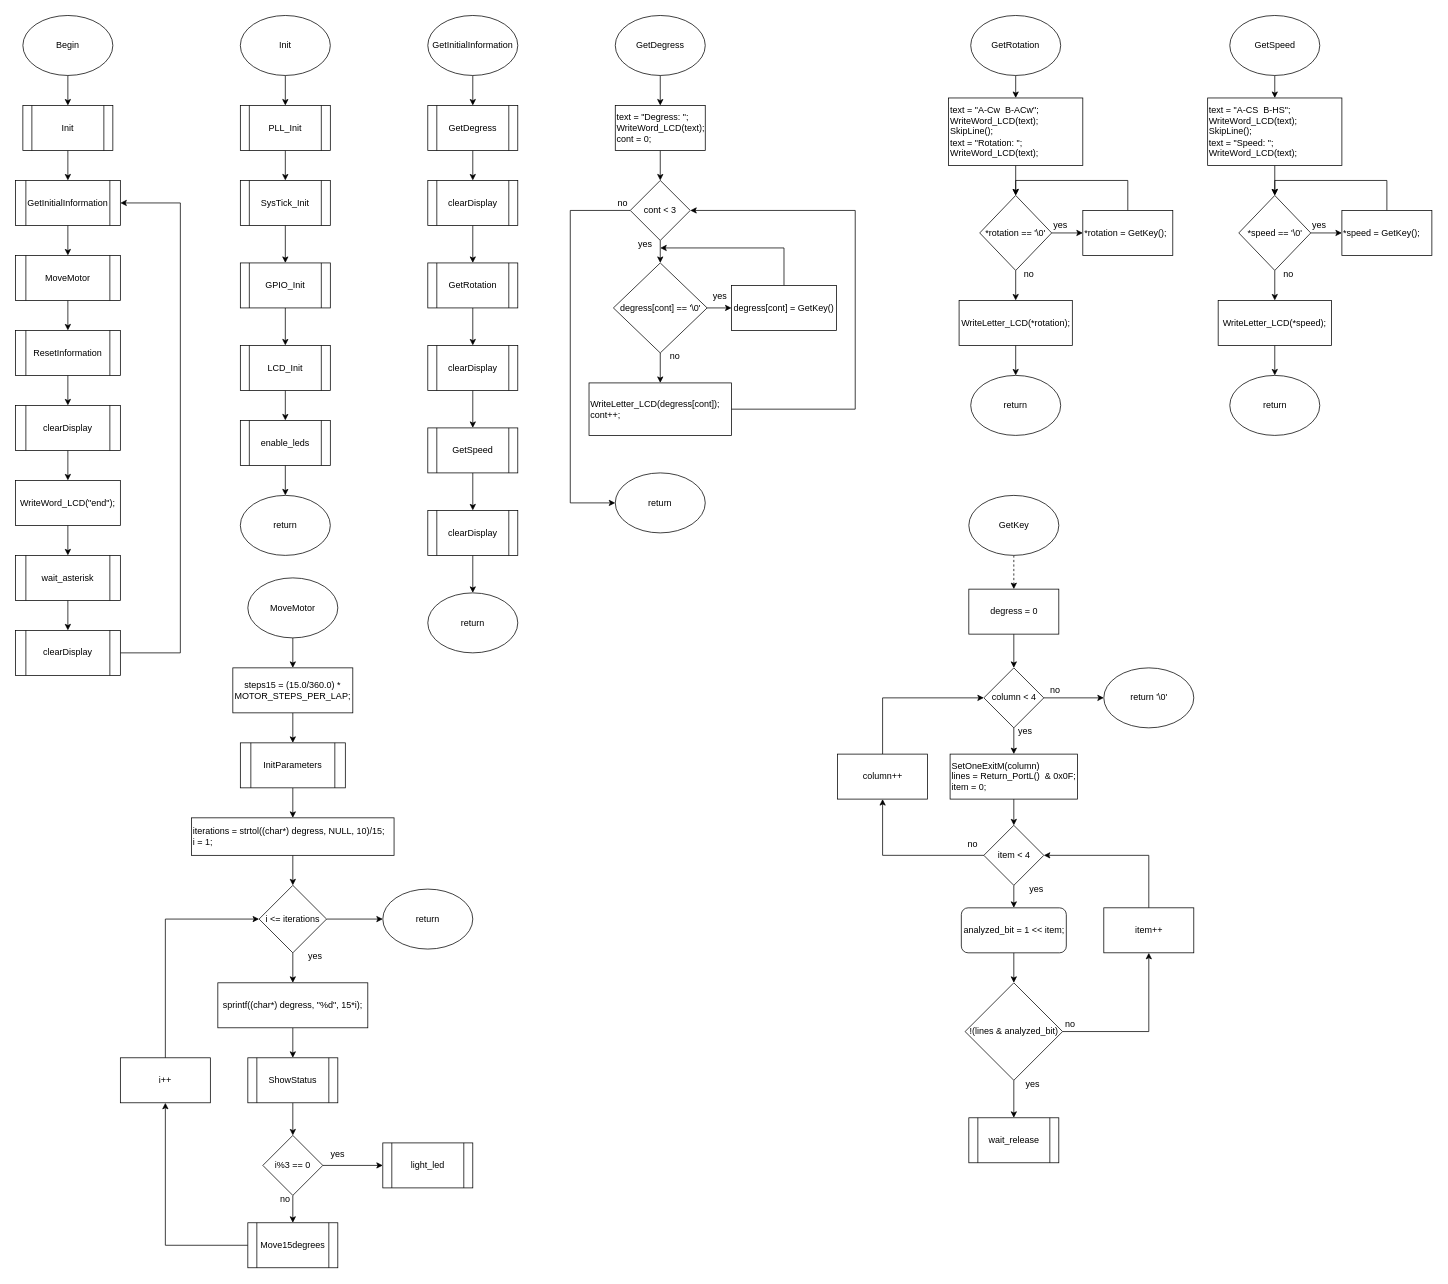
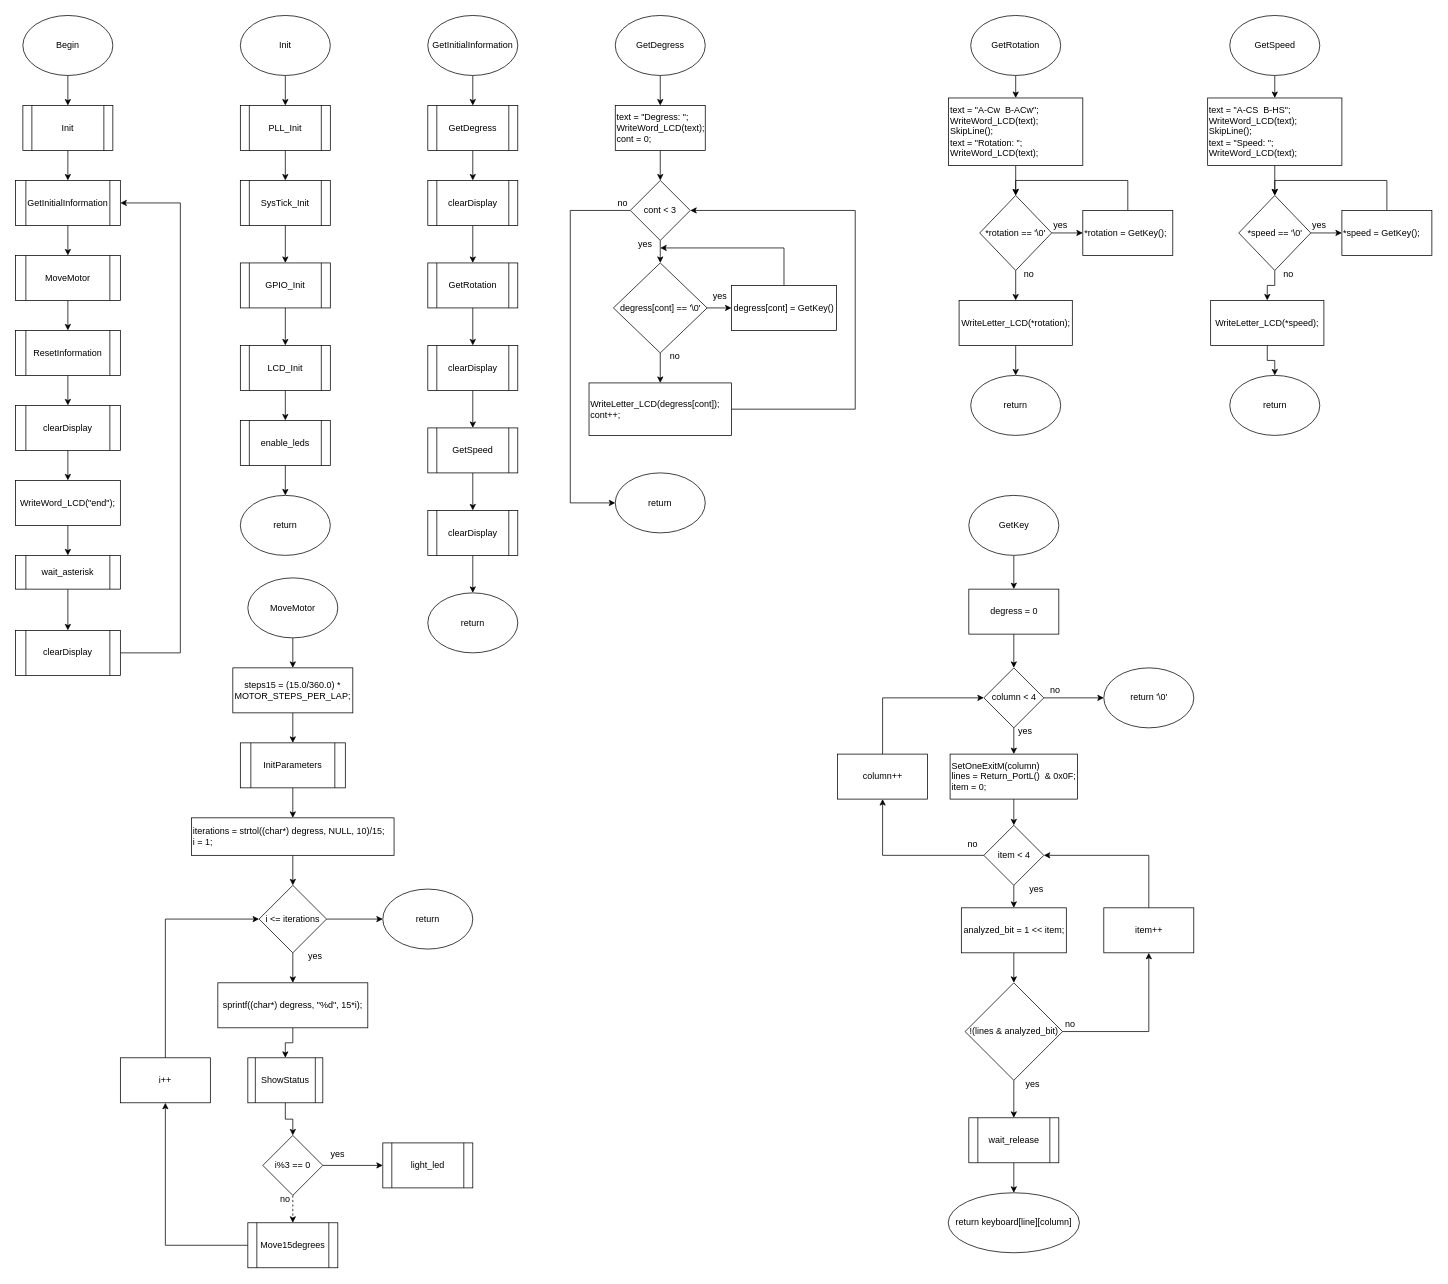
node "WriteLetter_LCD(*speed);": moved (1275, 323) -> (1268, 323)
edge "GetKey" -> "degress = 0": style dashed -> solid
node "wait_asterisk": size 105x45 -> 105x34
node "analyzed_bit = 1 << item;": shape rounded rectangle -> rectangle
node "ShowStatus": size 90x45 -> 75x45
edge "wait_release" -> "return keyboard[line][column]": added
edge "i%3 == 0" -> "Move15degrees": style solid -> dashed
node "return keyboard[line][column]": added
